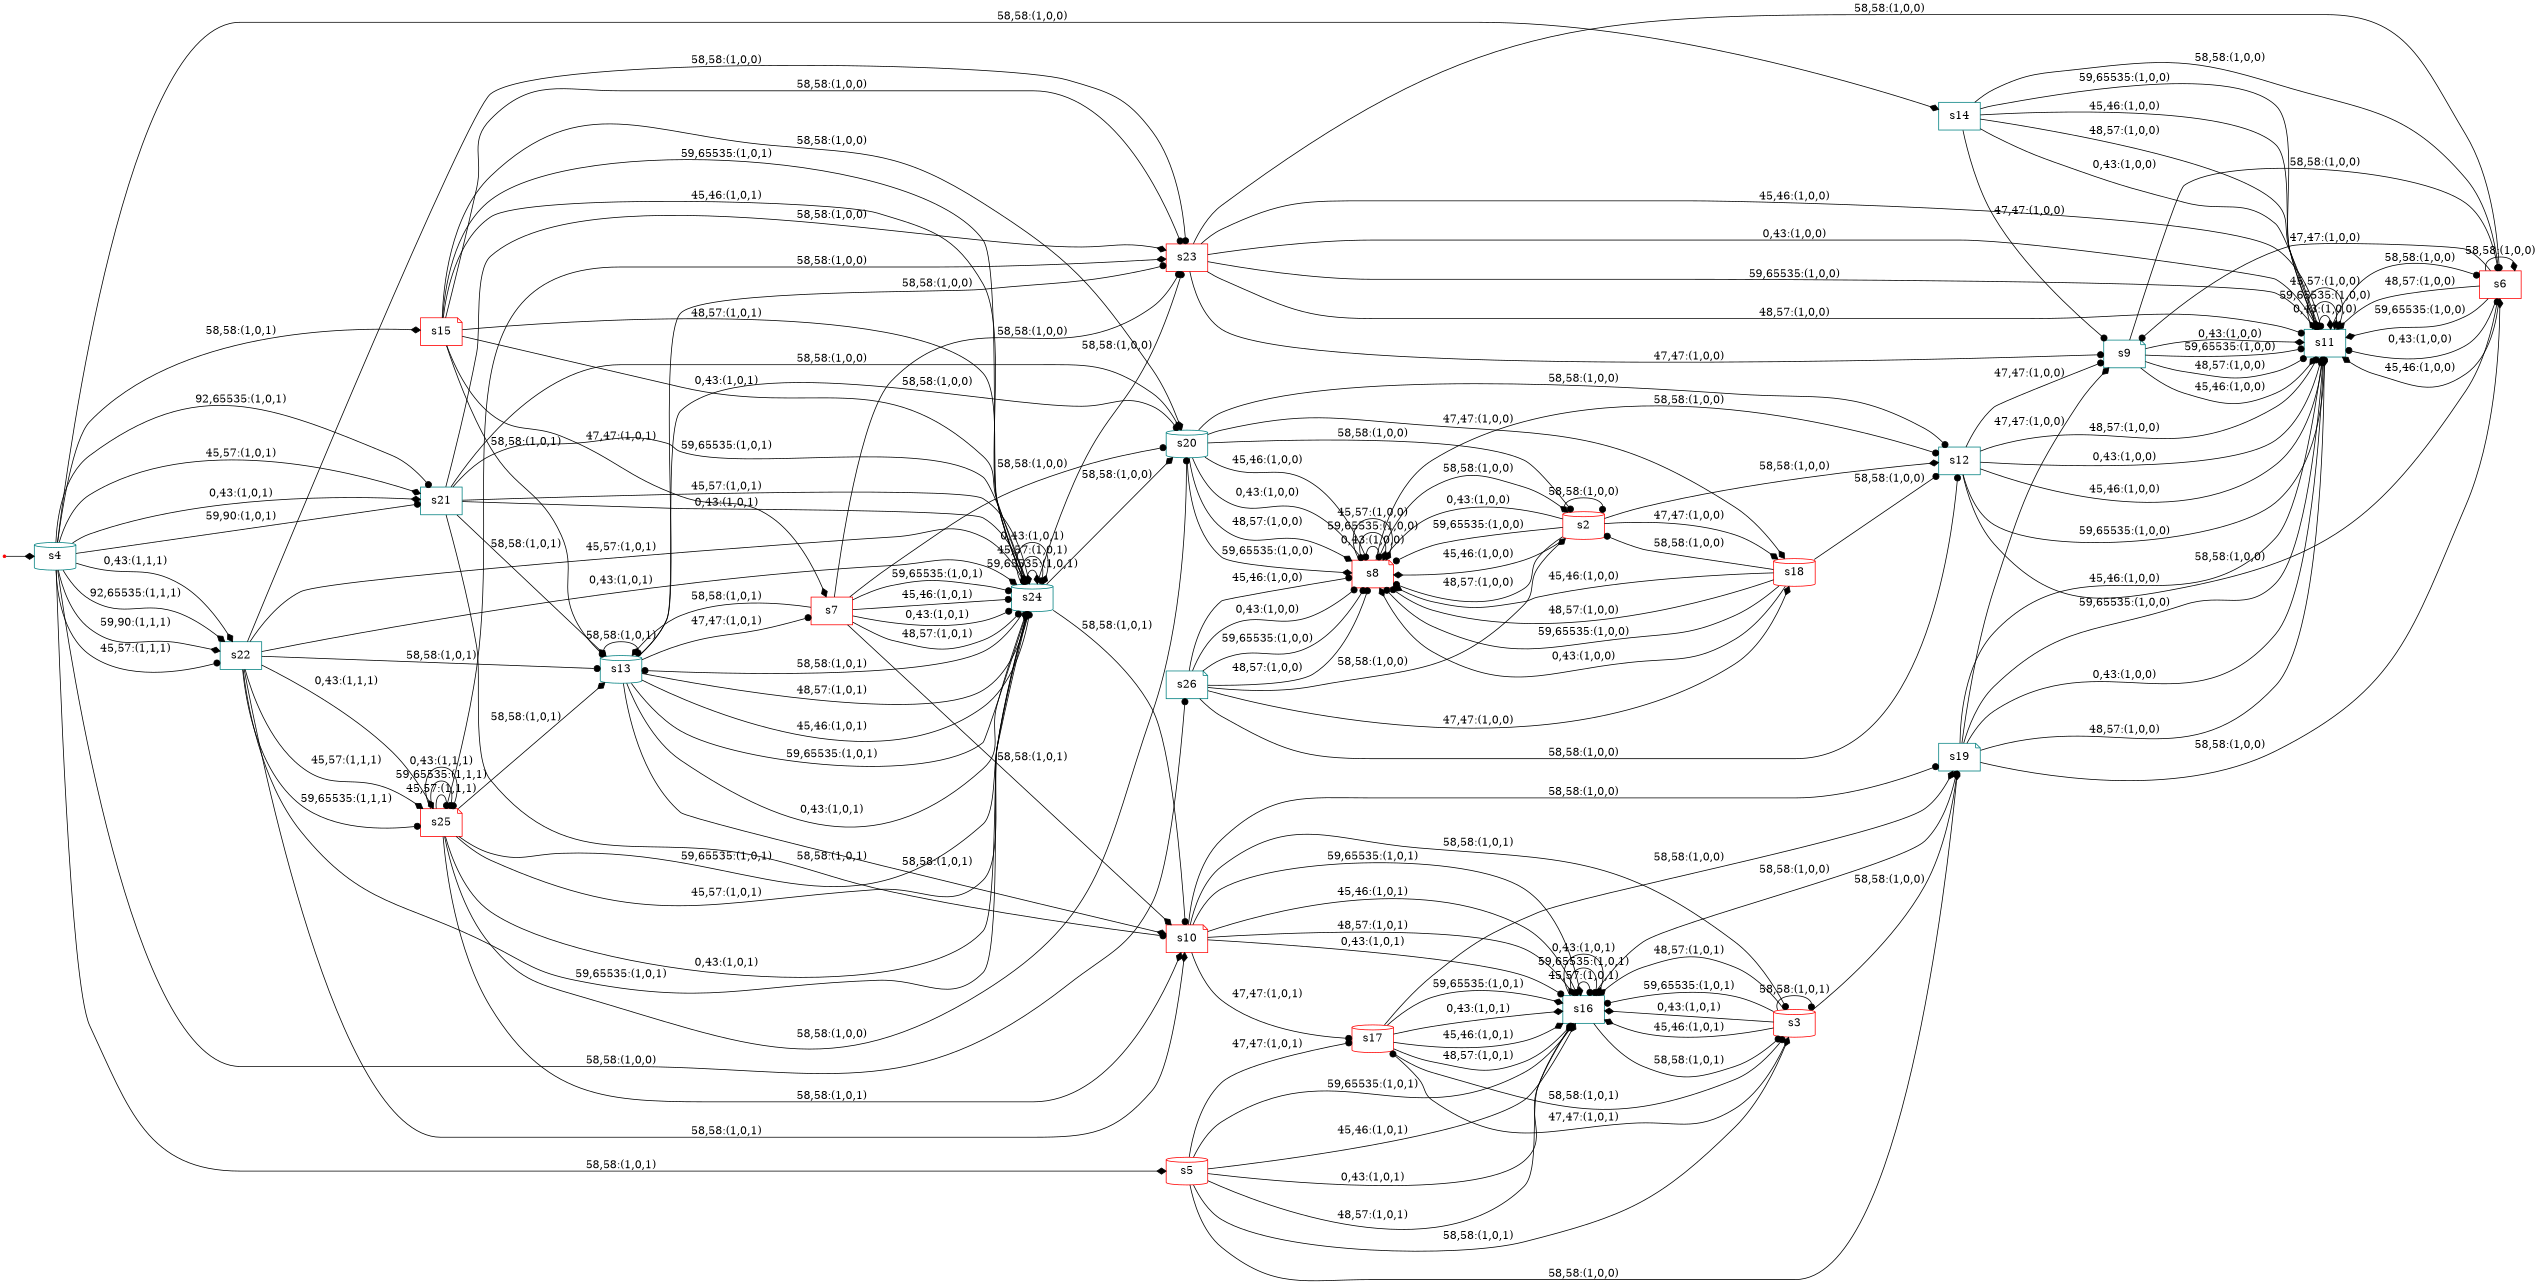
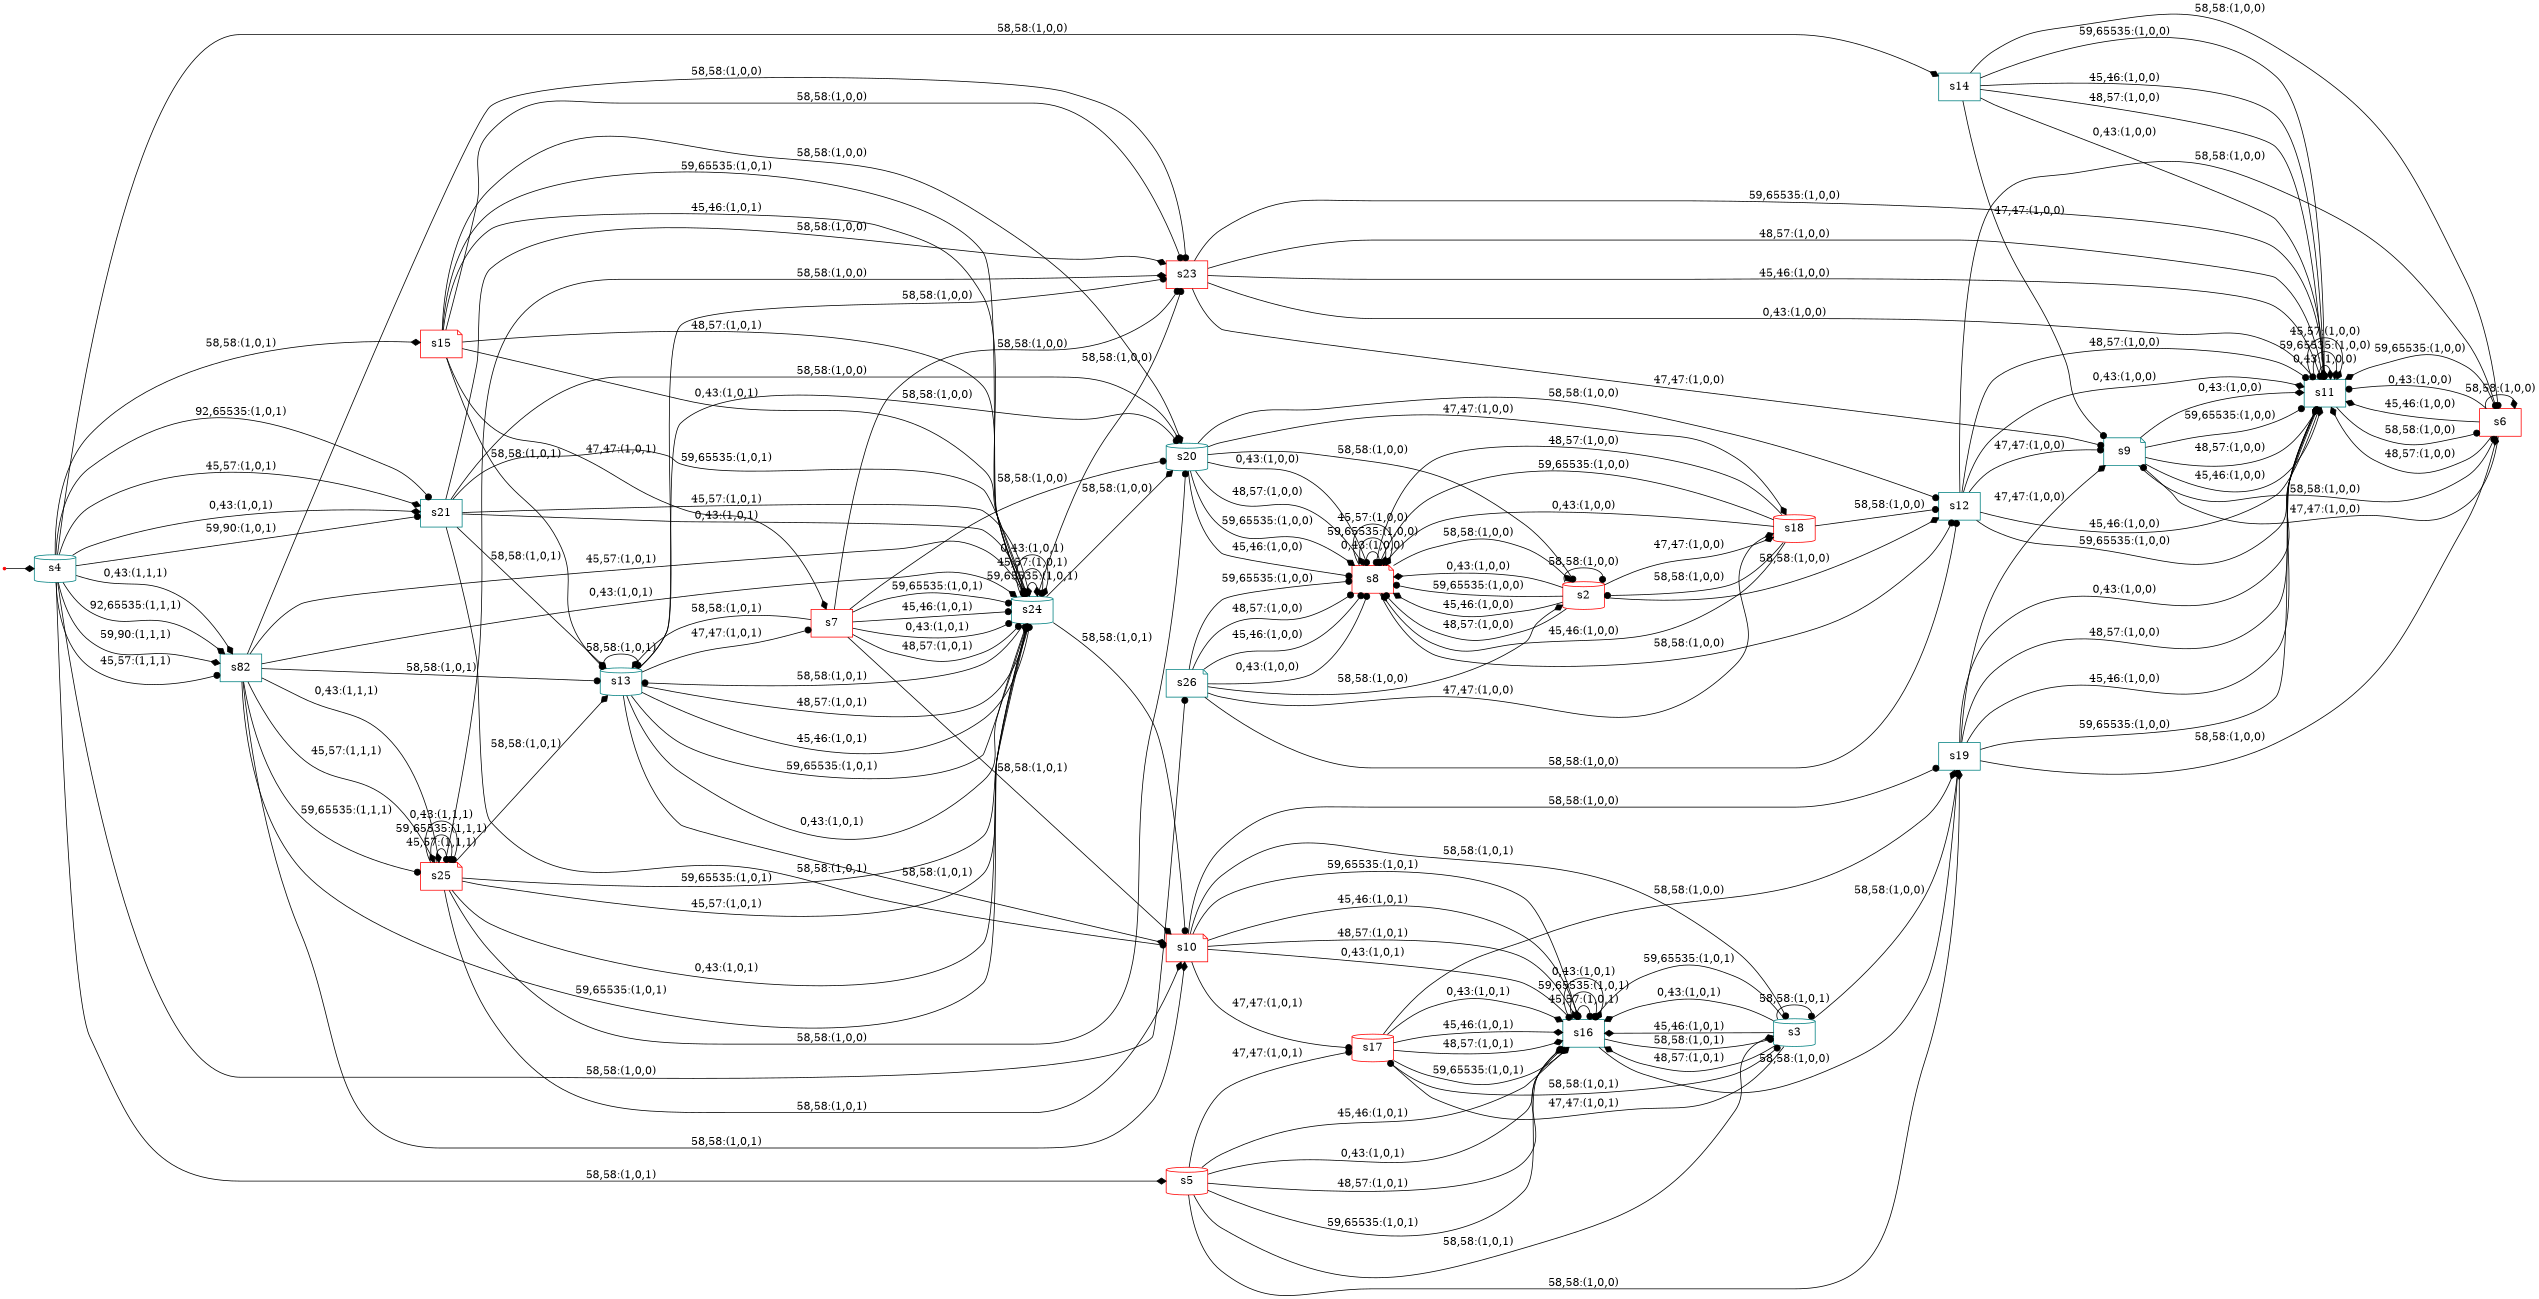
edge "s23" -> "s6": removed, label "58,58:(1,0,0)"
node "s22": label "s22" -> "s82"
node "s19": shape note -> box
node "s3": color red -> teal
